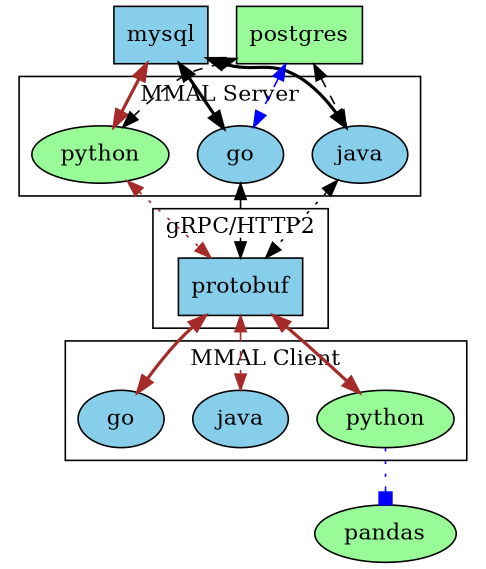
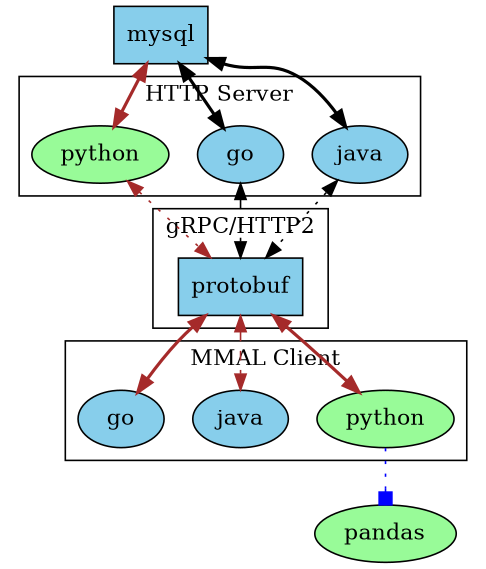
node "postgres": removed
cluster "MMAL Server": label "MMAL Server" -> "HTTP Server"
